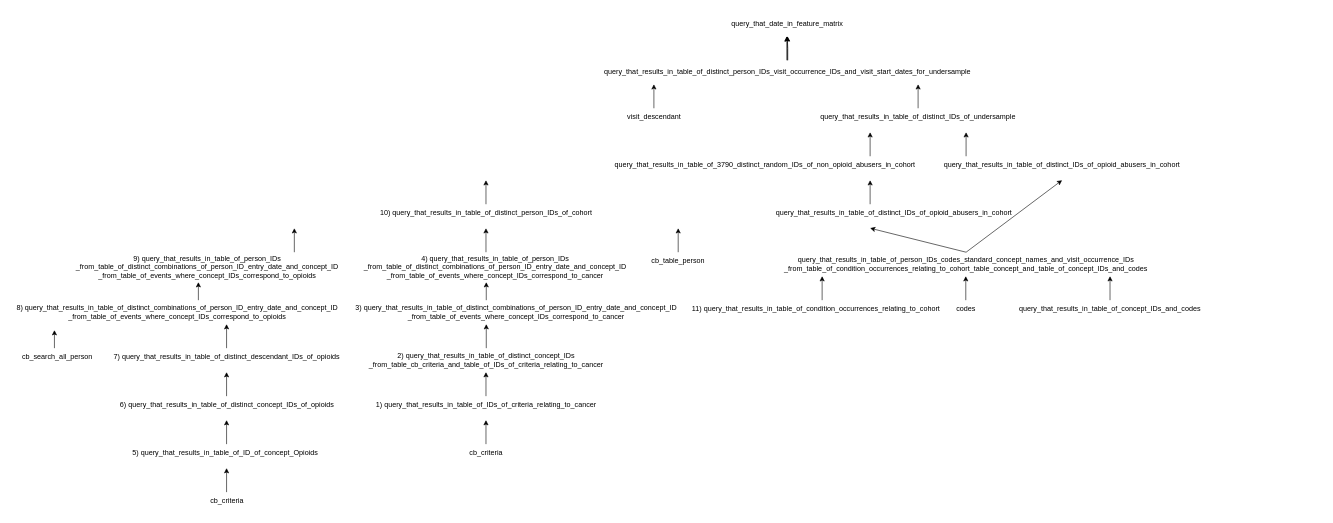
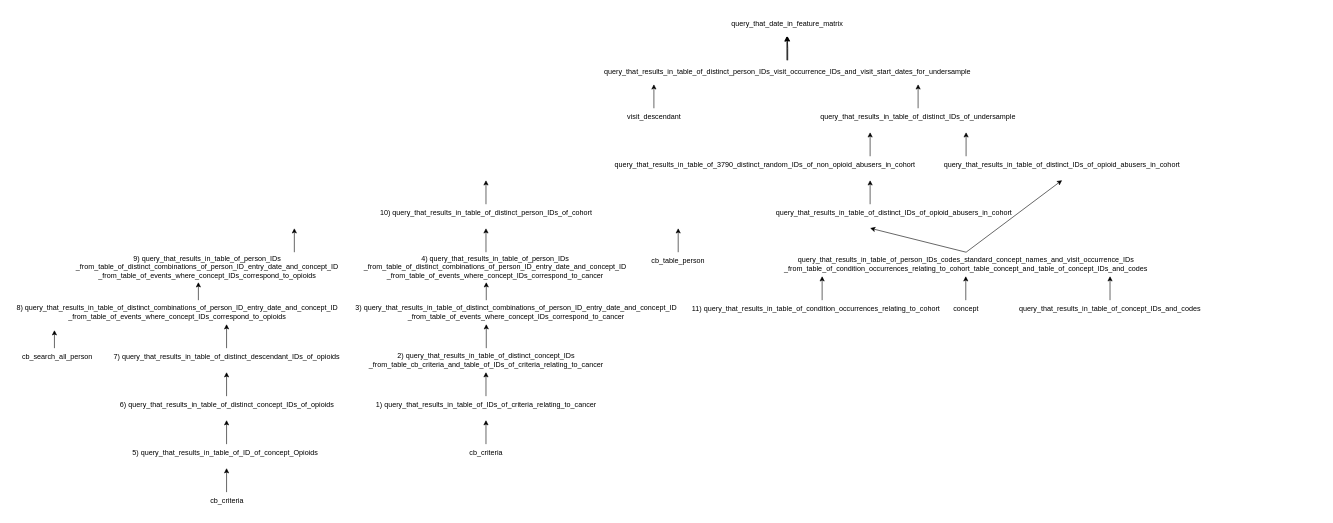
node "codes": label "codes" -> "concept"
